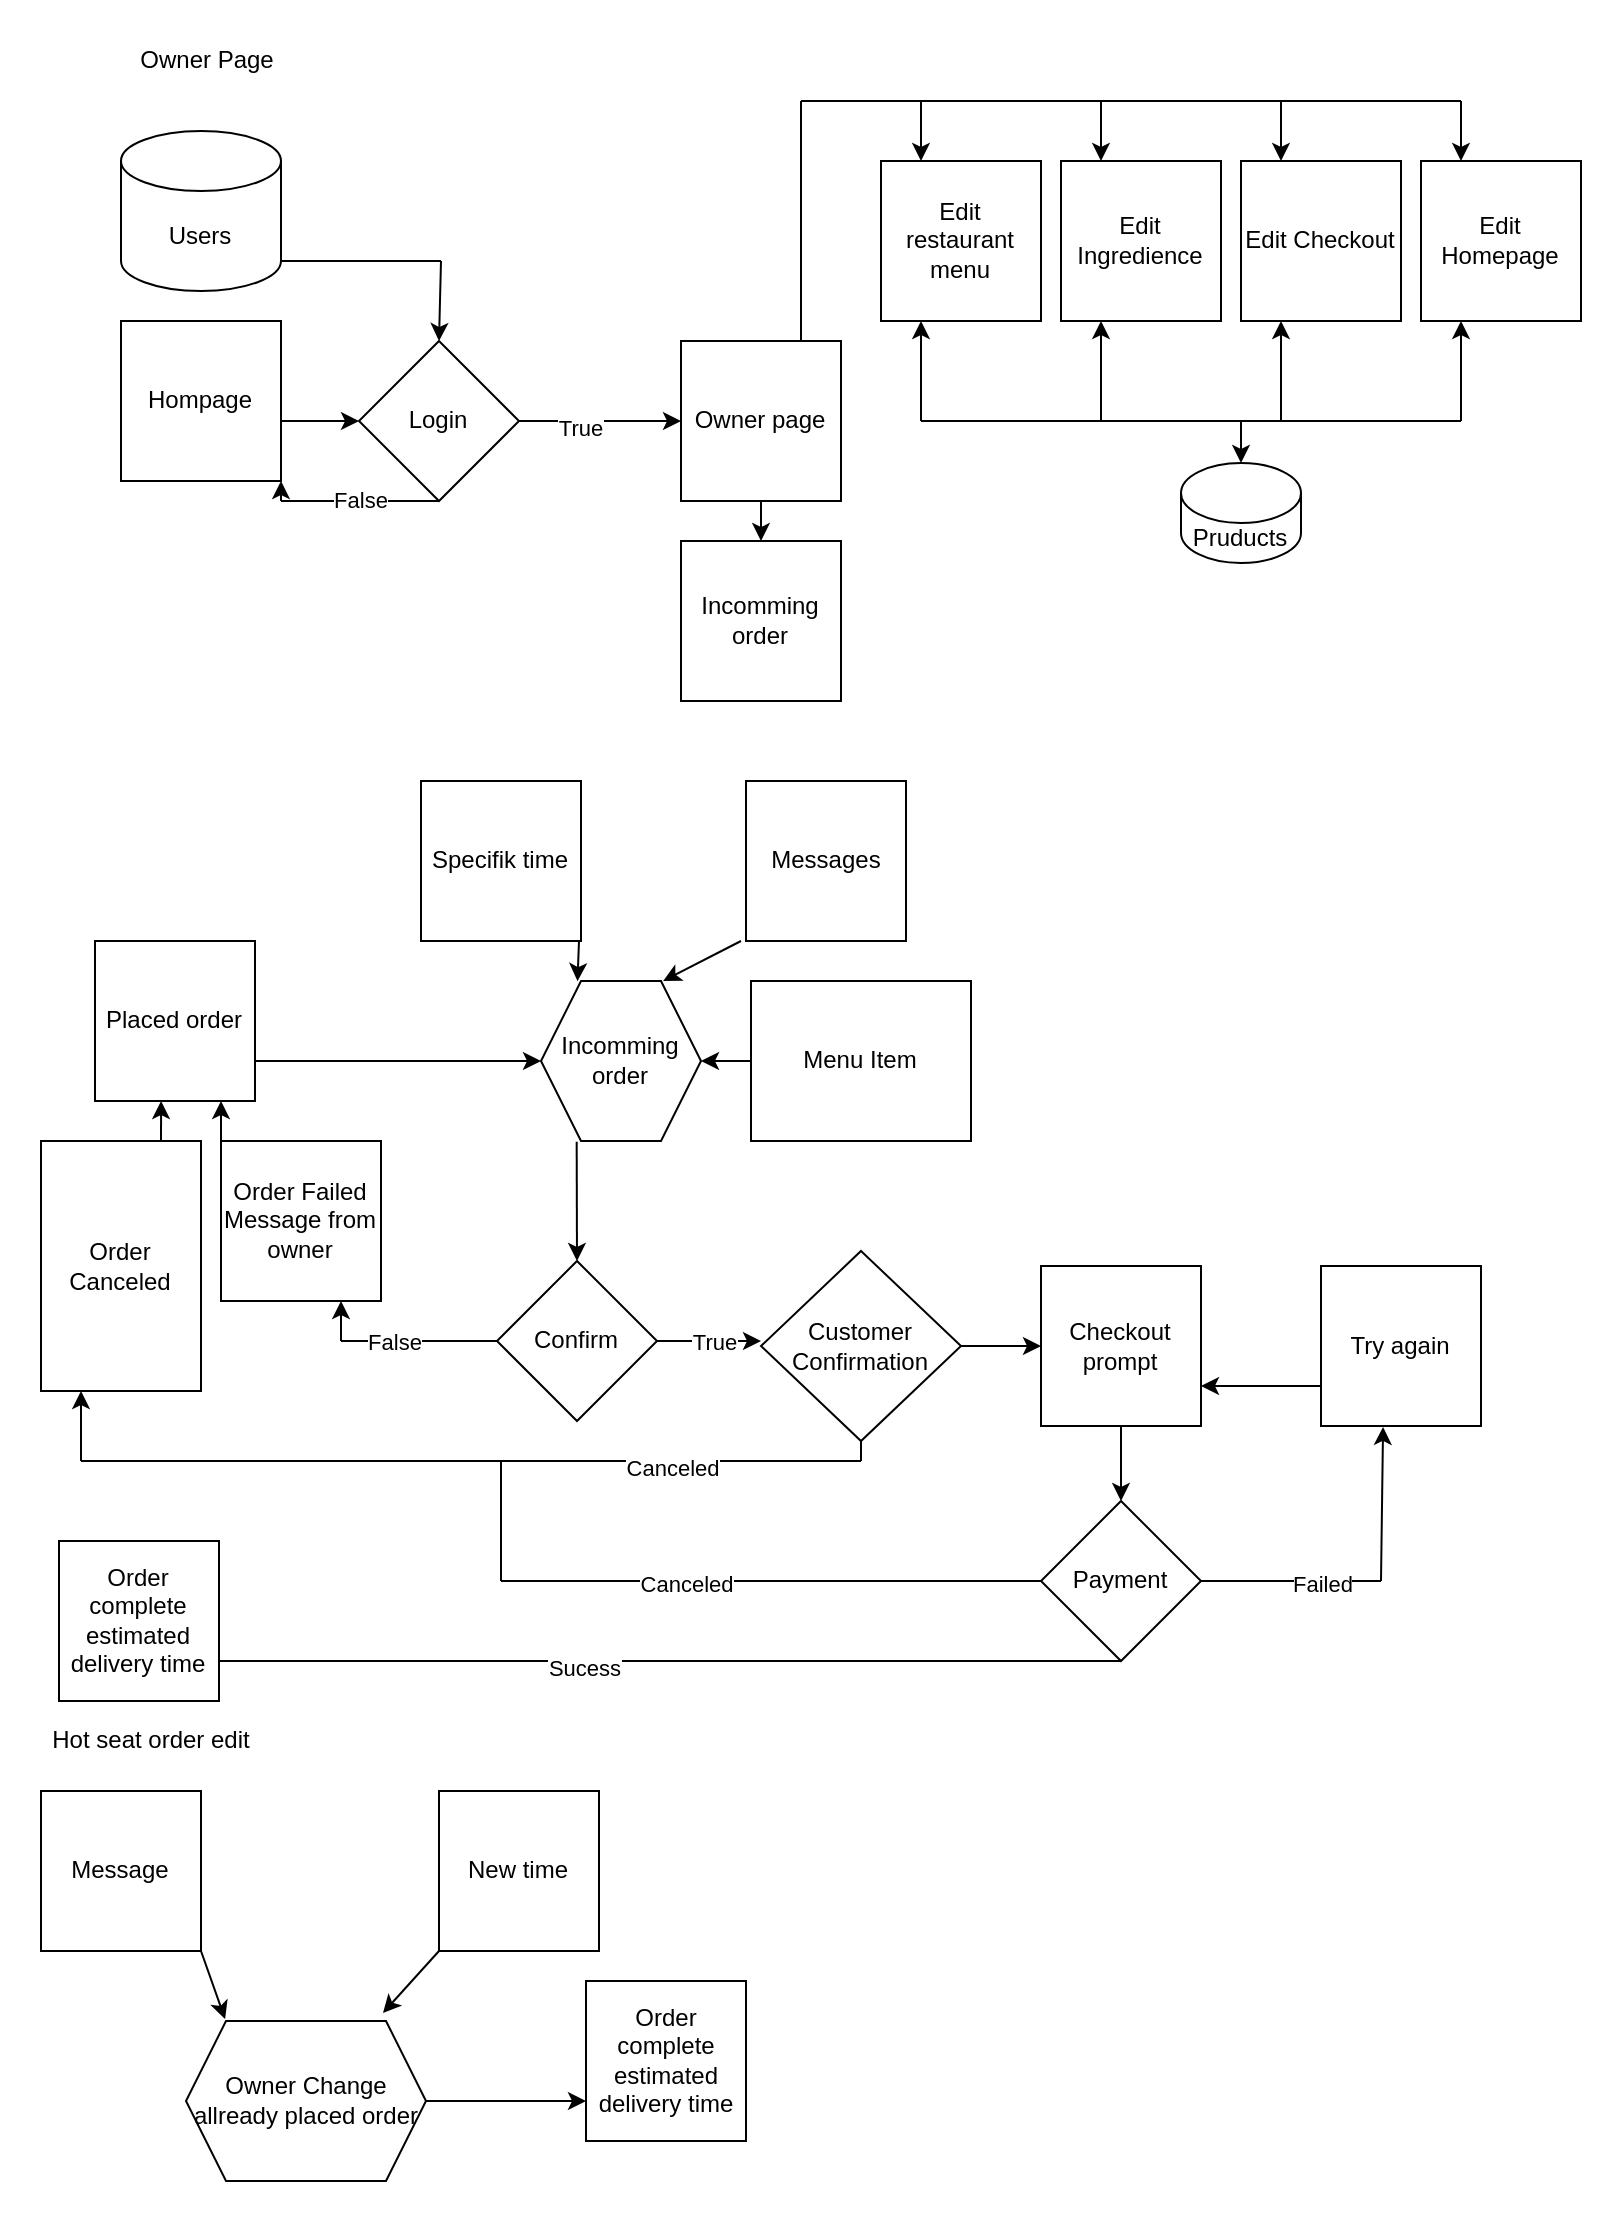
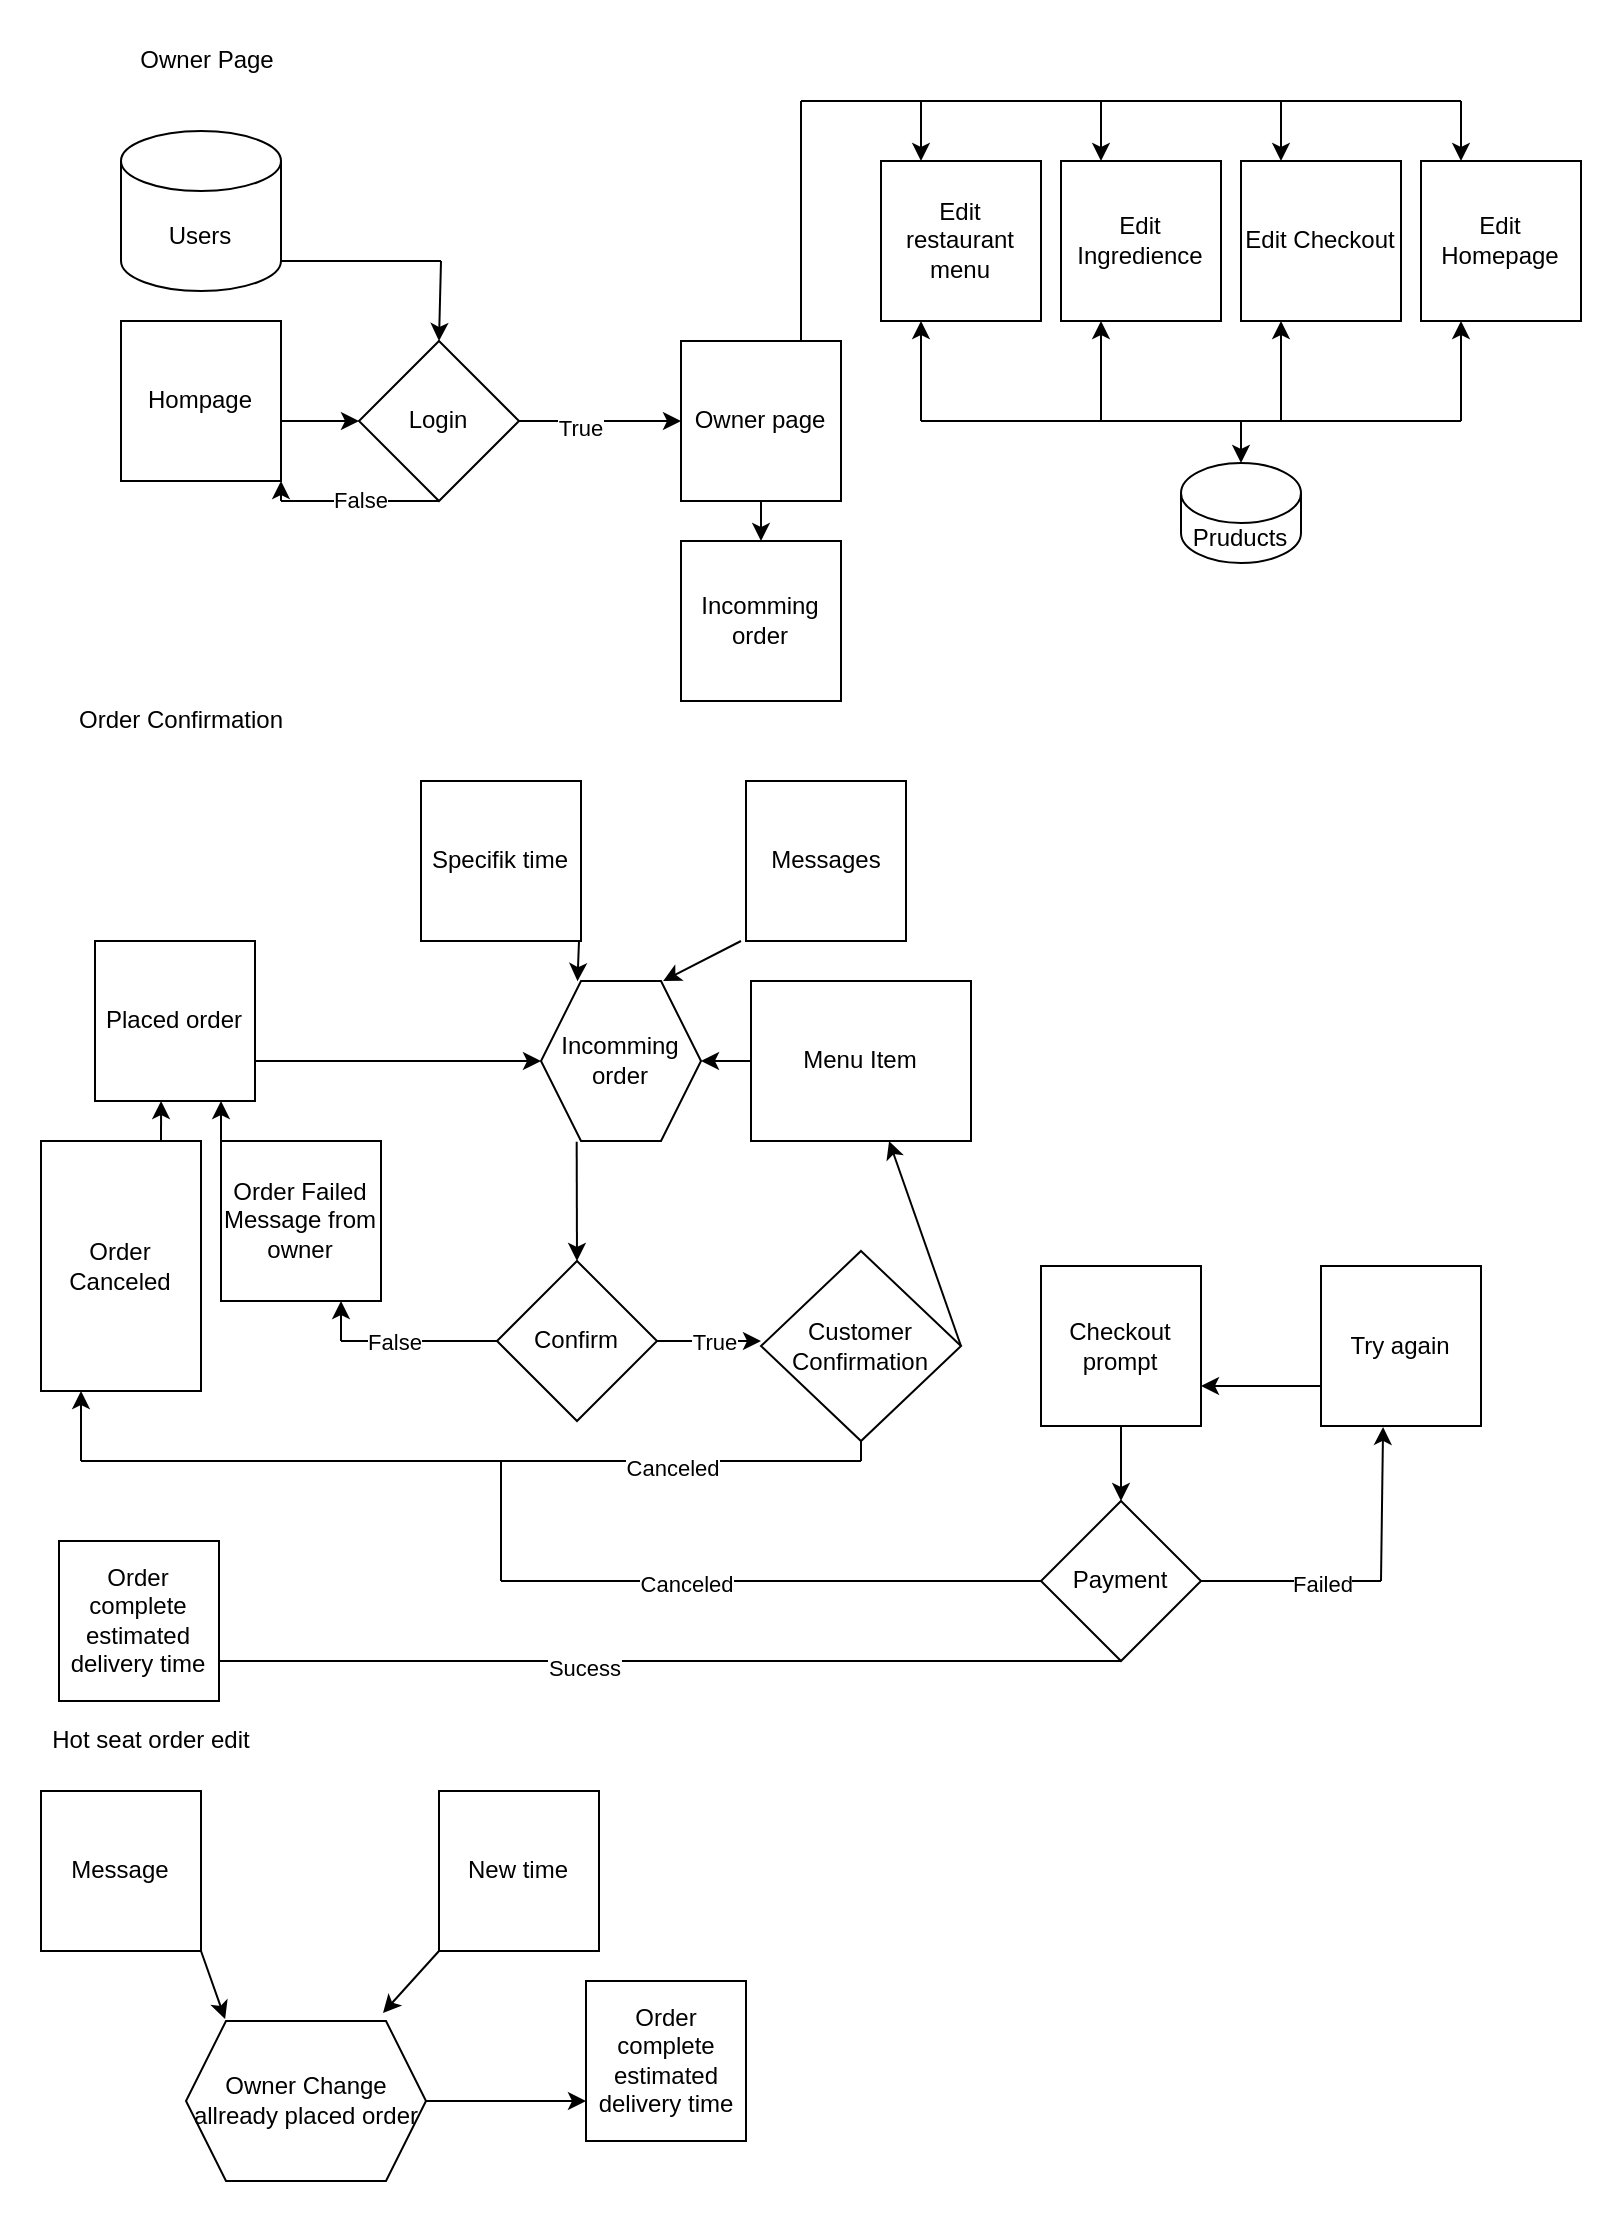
node "Order Confirmation": added
edge "Customer Confirmation" -> "Checkout prompt": now "Customer Confirmation" -> "Menu Item"
